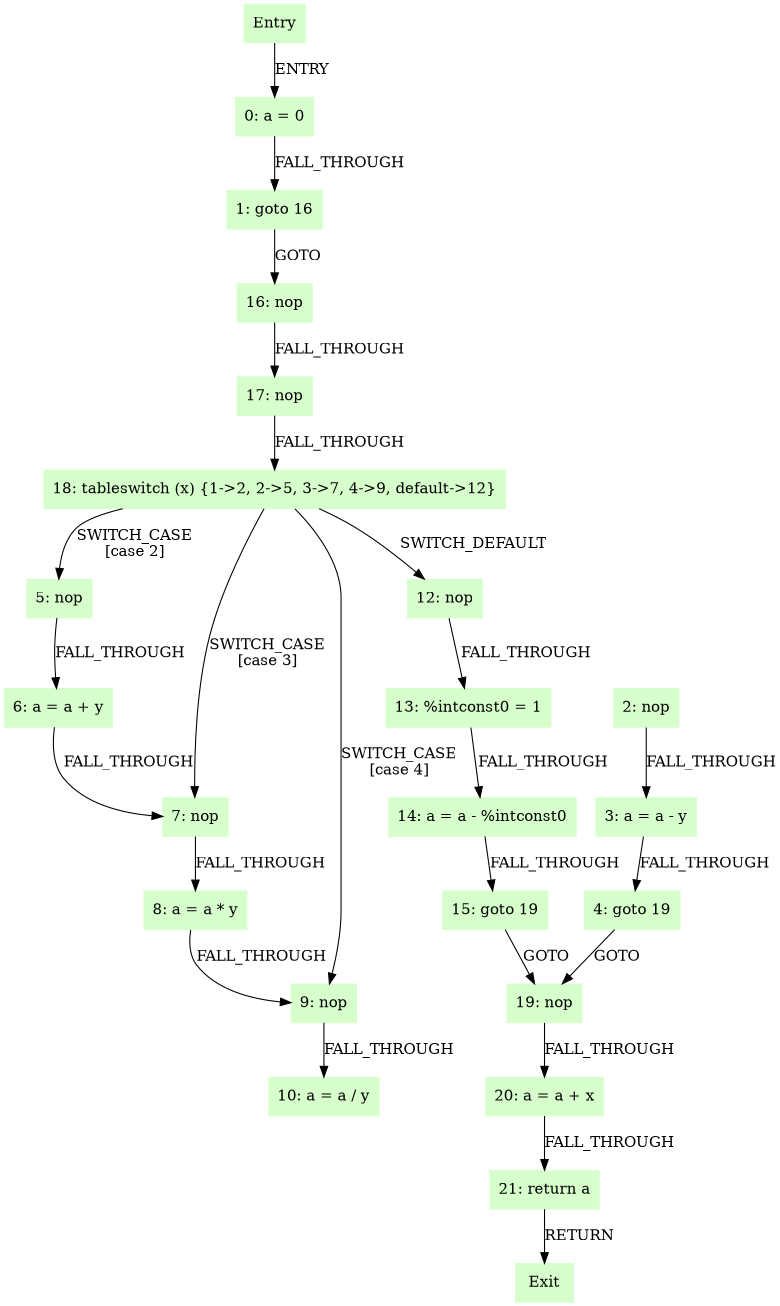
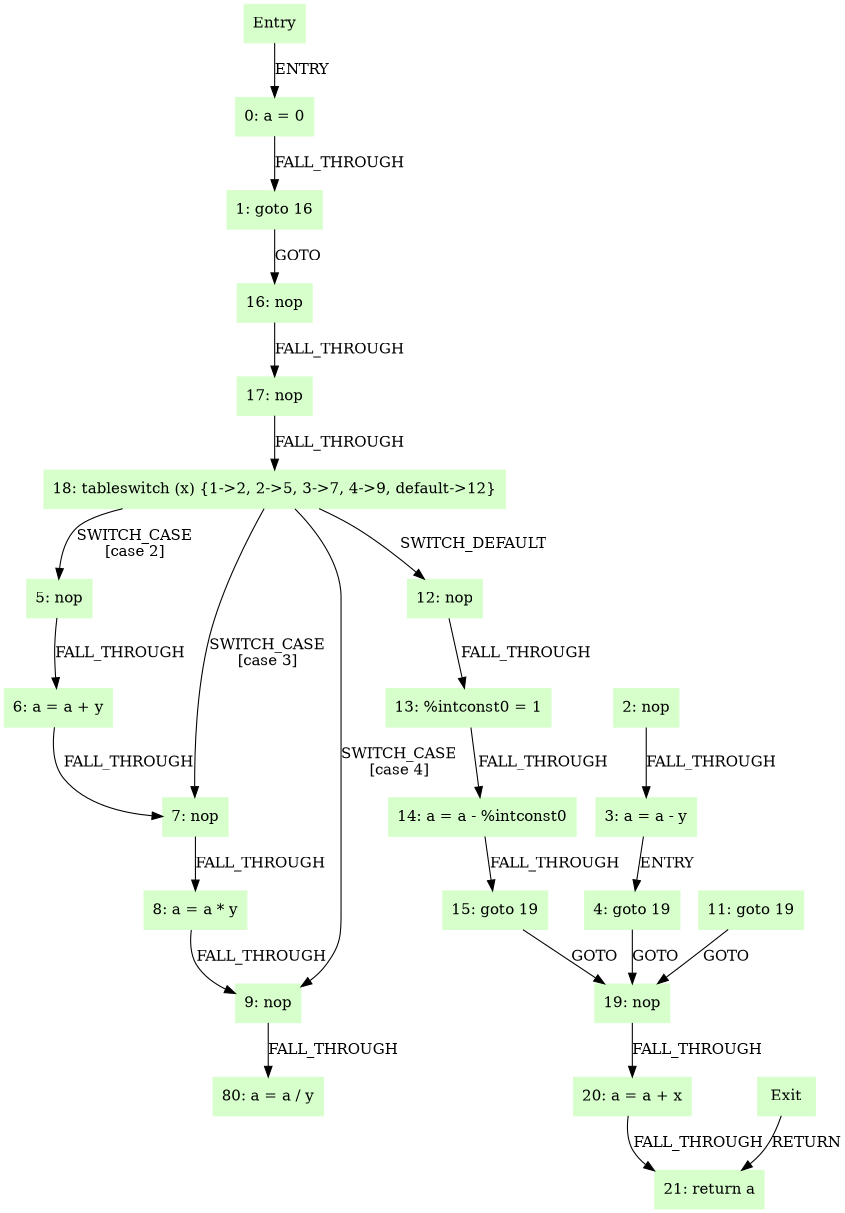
edge "3: a = a - y" -> "4: goto 19": label "FALL_THROUGH" -> "ENTRY"
node "11: goto 19": added
node "10: a = a / y": label "10: a = a / y" -> "80: a = a / y"
edge "21: return a" -> "Exit": reversed
